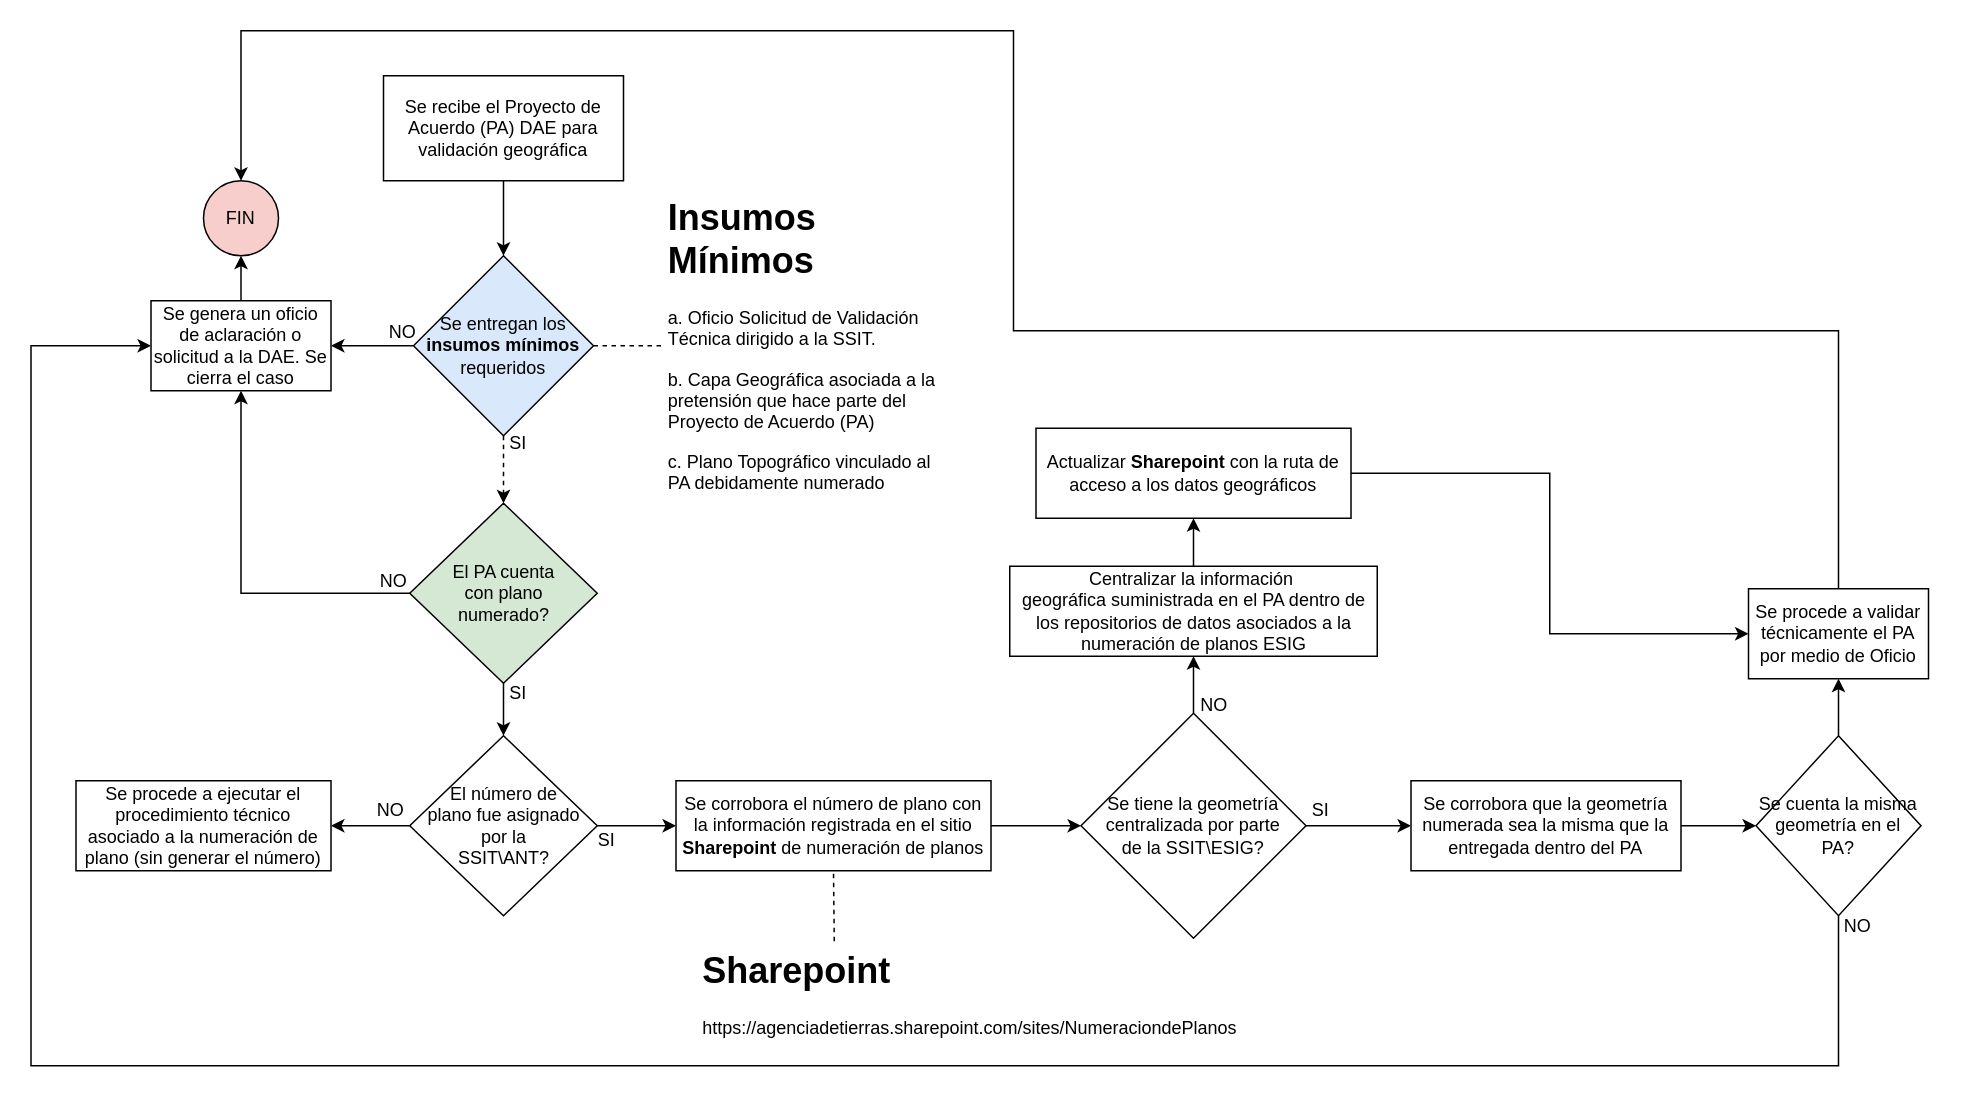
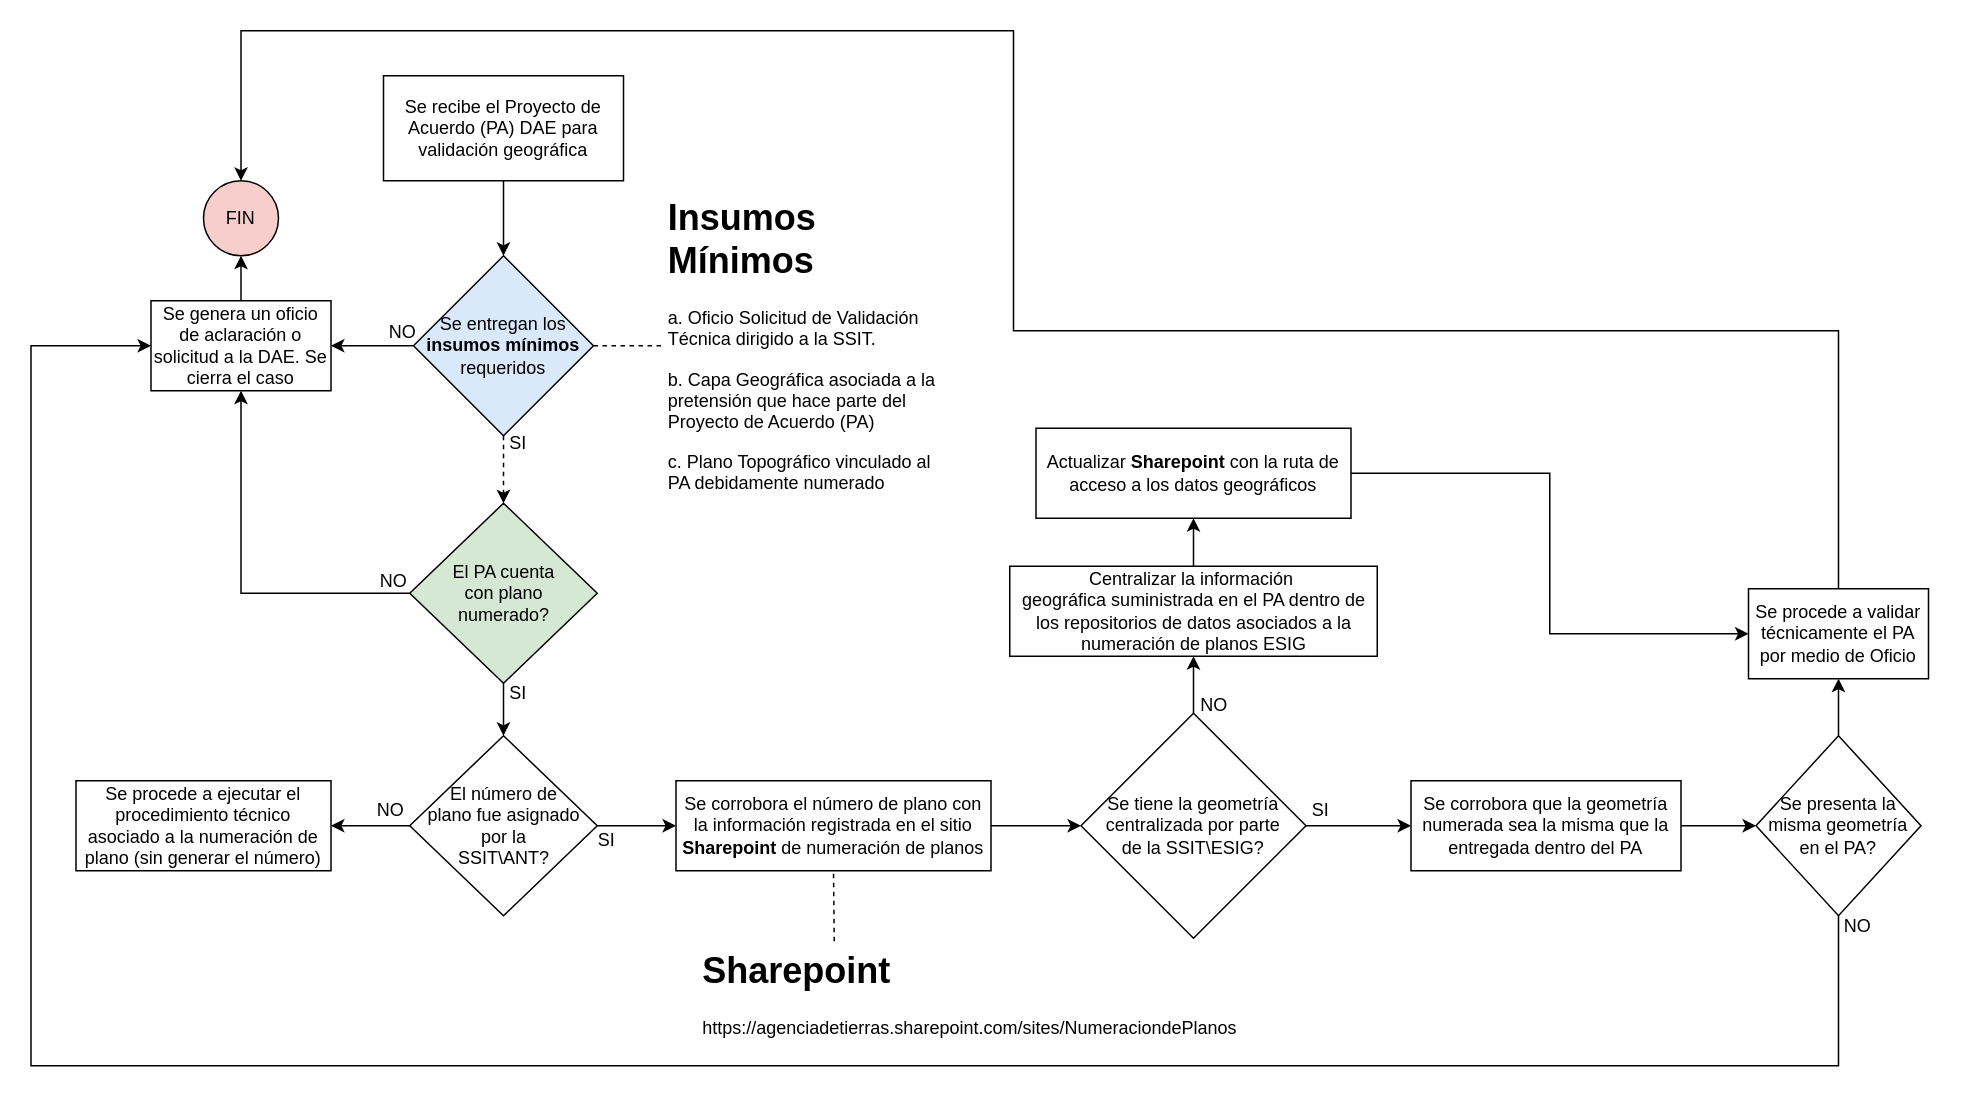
node "Se cuenta la misma geometría en el PA?": label "Se cuenta la misma geometría en el PA?" -> "Se presenta la misma geometría en el PA?"
